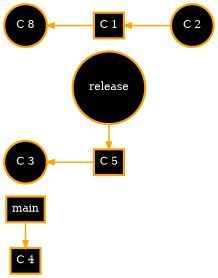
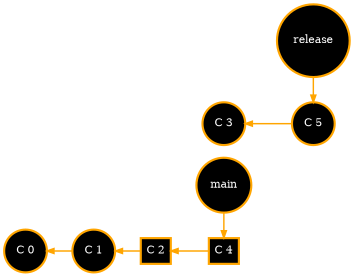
node "C 8": label "C 8" -> "C 0"
node "C 1": shape box -> circle
node "C 2": shape circle -> box
node "C 5": shape box -> circle
node "main": shape box -> circle
edge "C 4" -> "C 2": added
